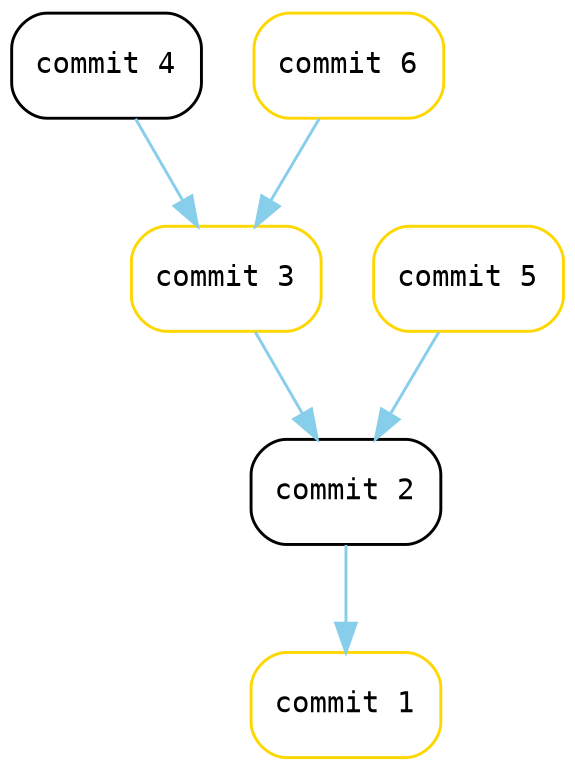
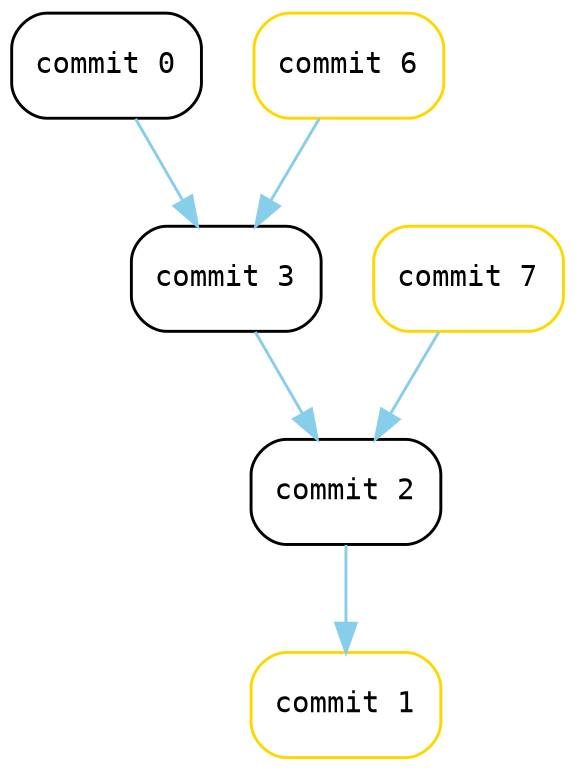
node "commit 4": label "commit 4" -> "commit 0"
node "commit 3": color gold -> black
node "commit 5": label "commit 5" -> "commit 7"
